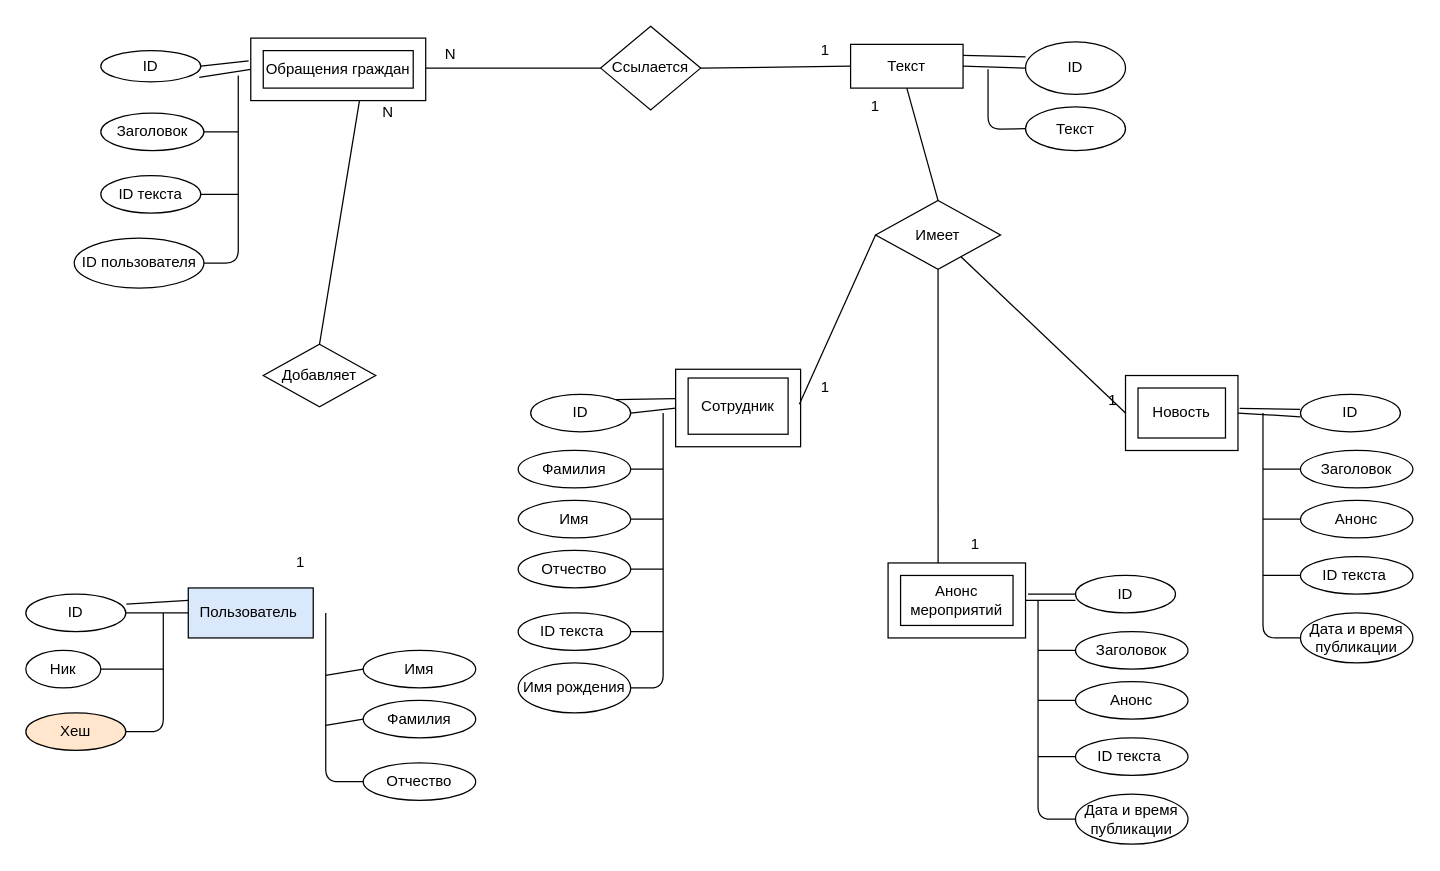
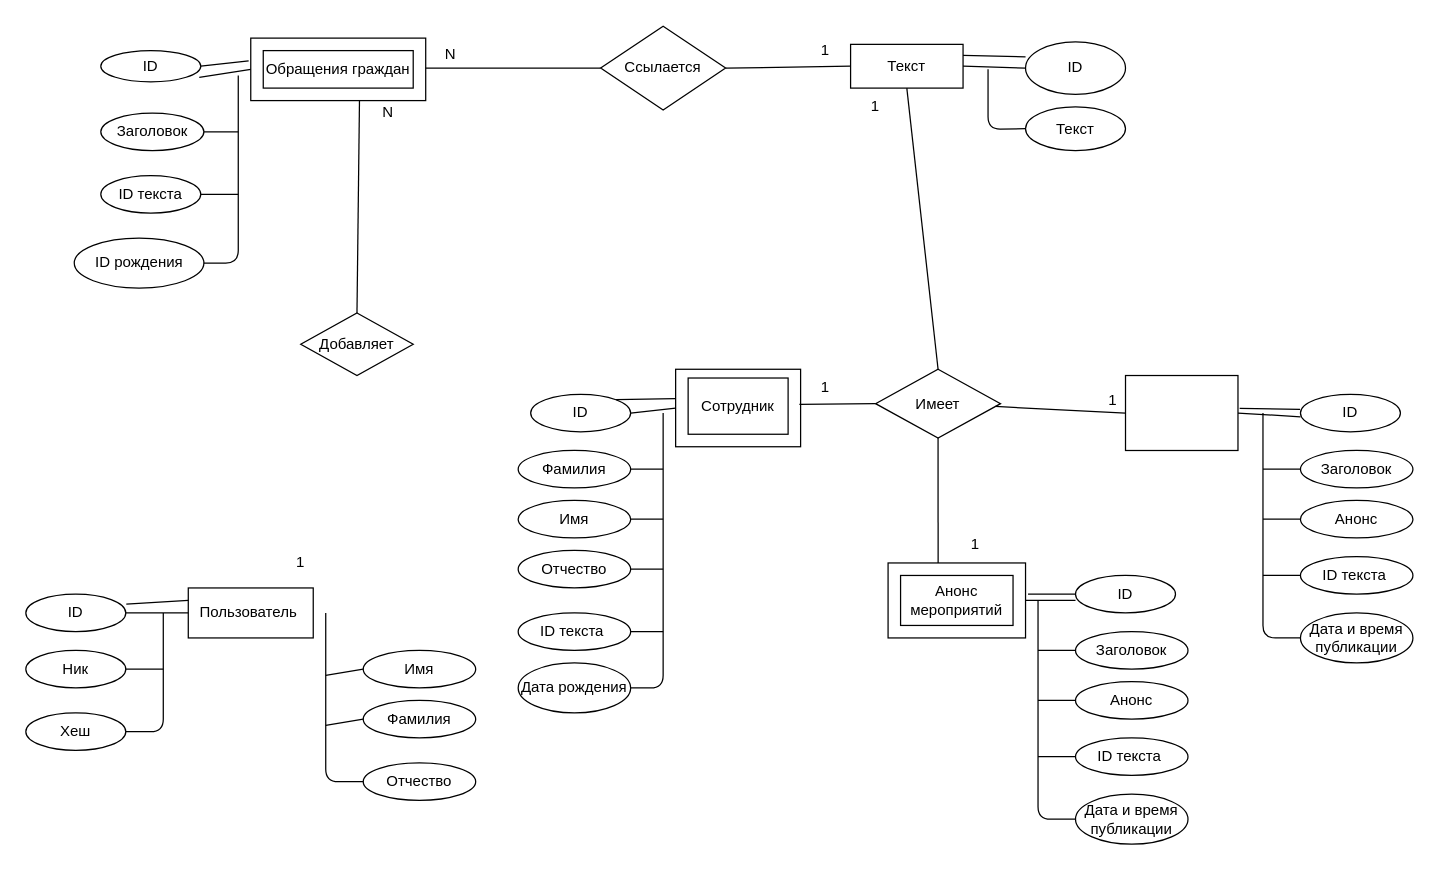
node "Ссылается": size 100x84 -> 125x84
node "Имеет": moved (938, 235) -> (938, 404)
node "ID пользователя": label "ID пользователя" -> "ID рождения"
node "Добавляет": moved (319, 376) -> (357, 344)
node "Новость": removed
node "Пользователь": fillcolor #dae8fc -> #ffffff
node "Ник": size 75x38 -> 100x38
node "Имя рождения": label "Имя рождения" -> "Дата рождения"
node "Хеш": fillcolor #ffe6cc -> #ffffff
